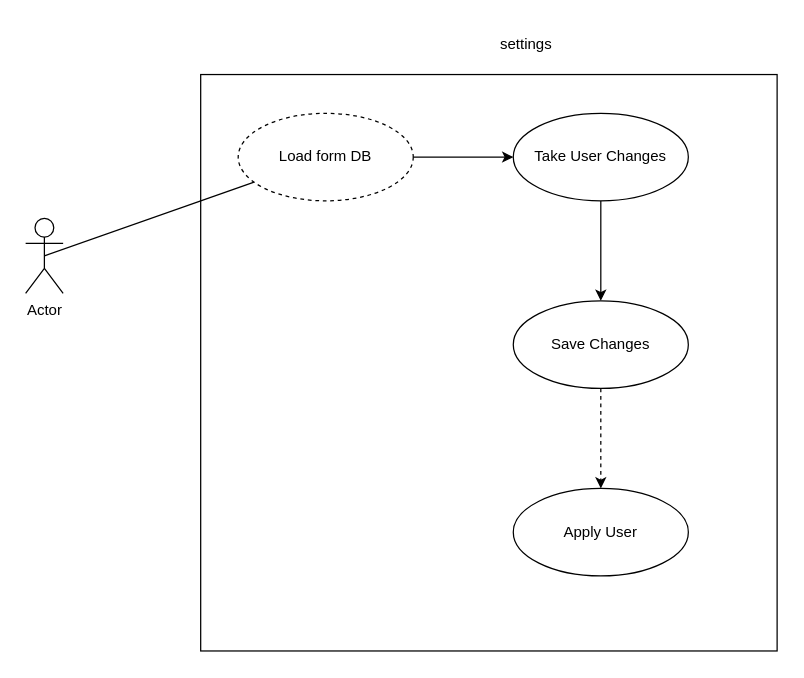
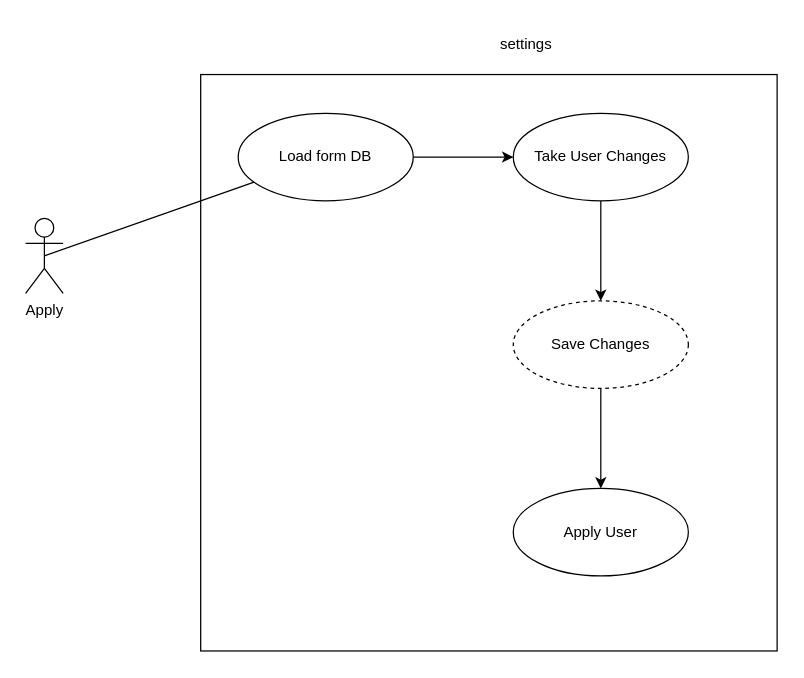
node "Load form DB": style dashed -> solid
node "Actor": label "Actor" -> "Apply"
node "Save Changes": style solid -> dashed
edge "Save Changes" -> "Apply User": style dashed -> solid
